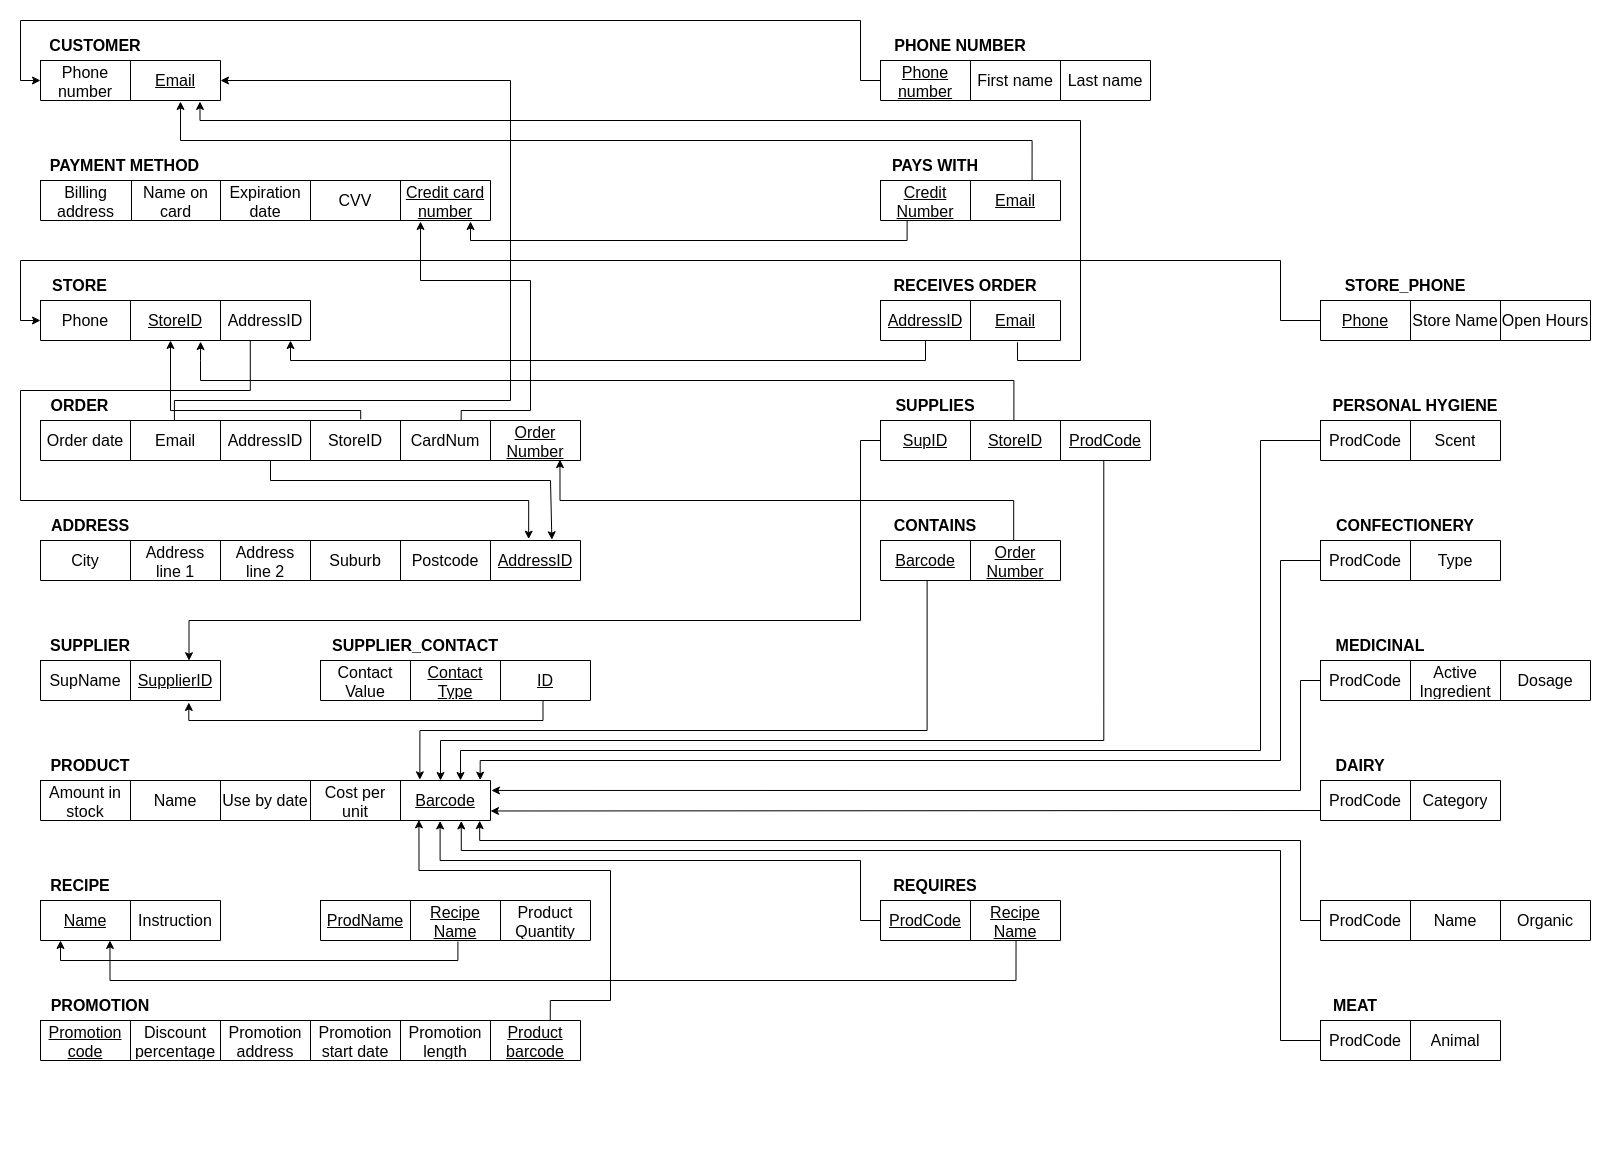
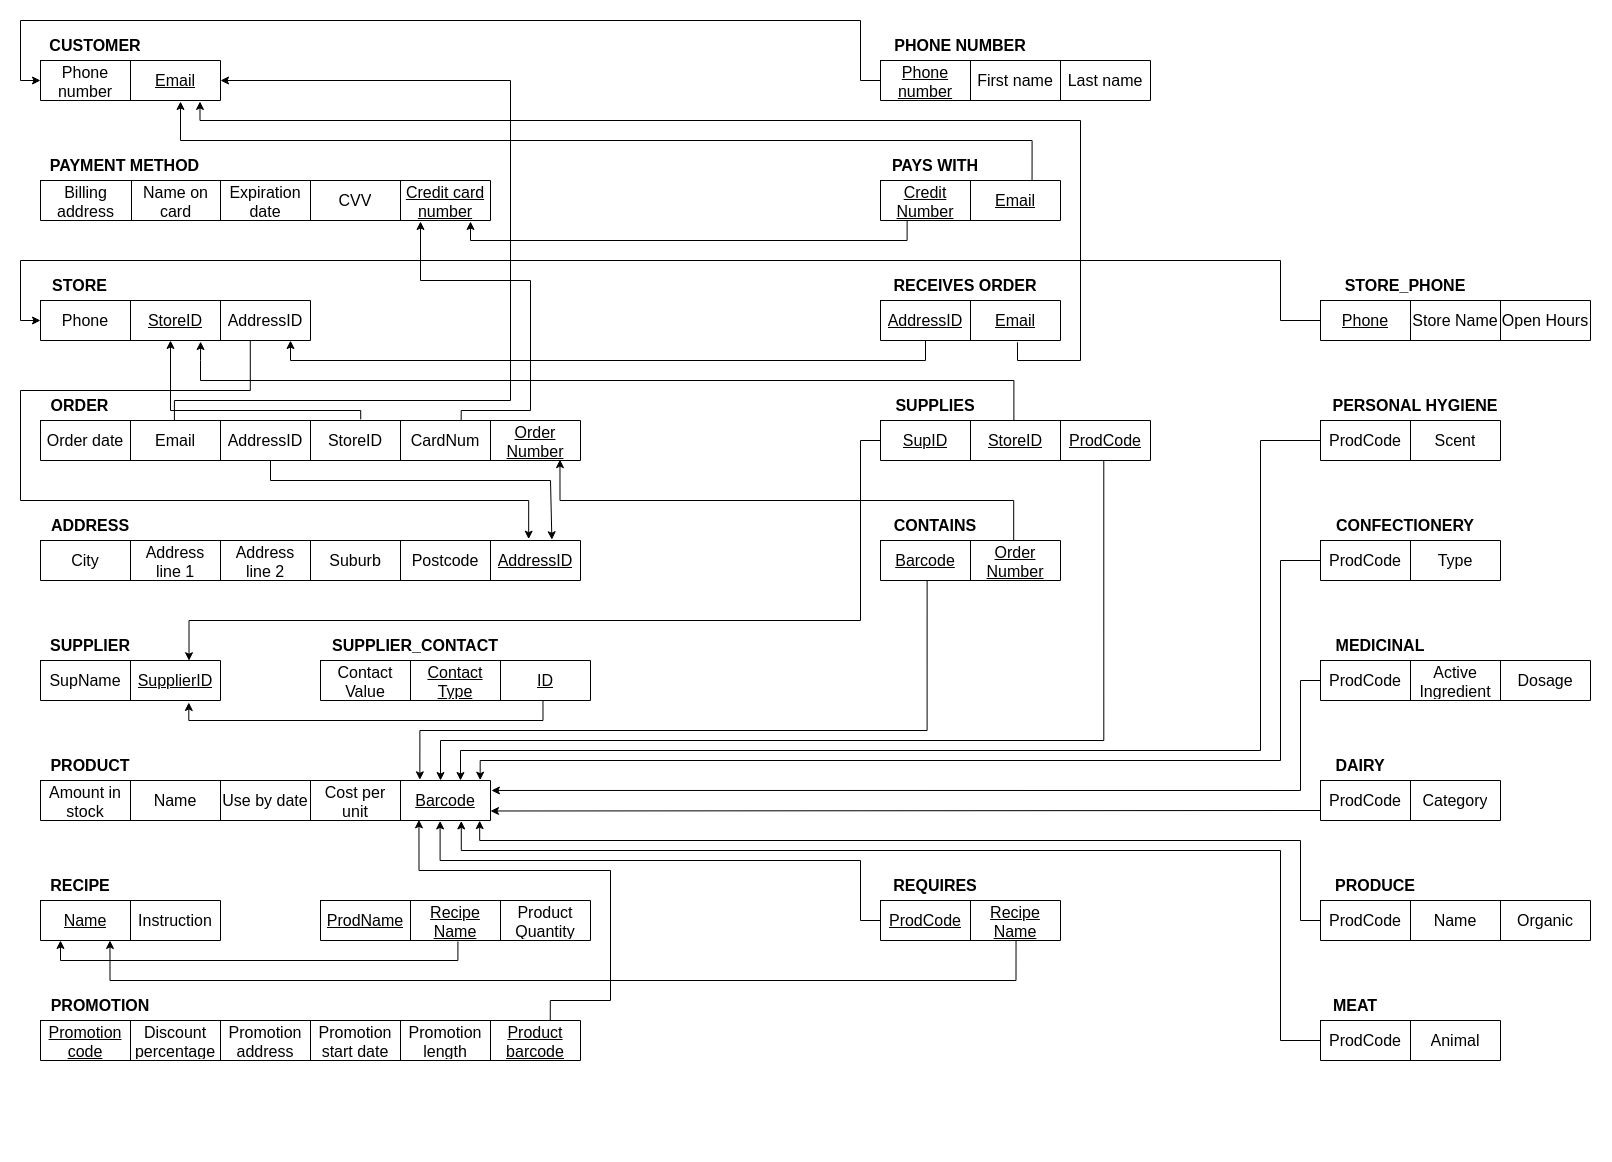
node "PRODUCE": added
